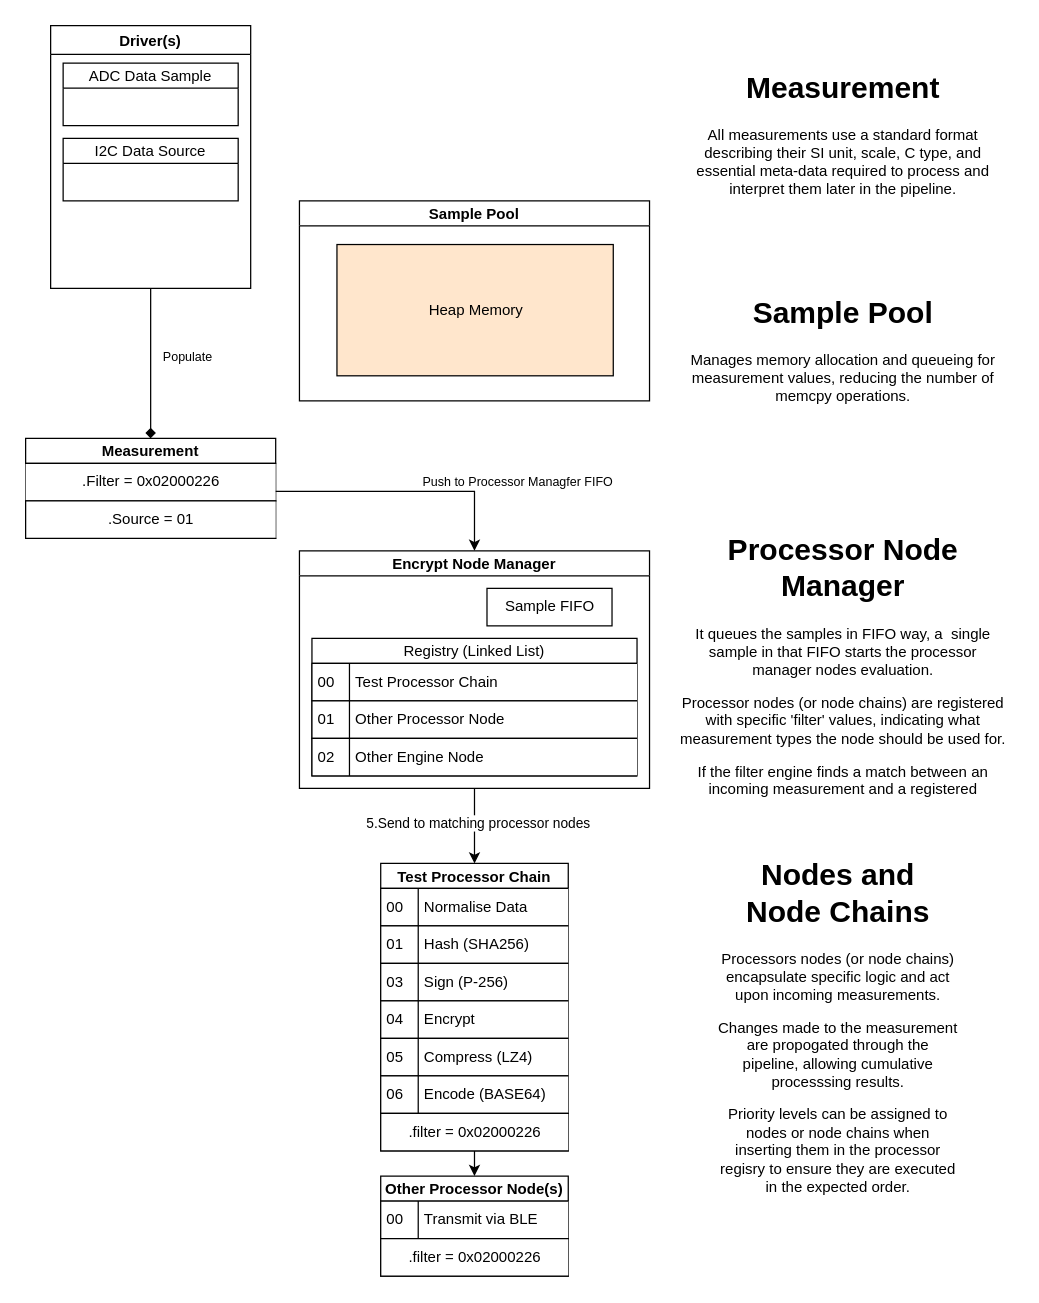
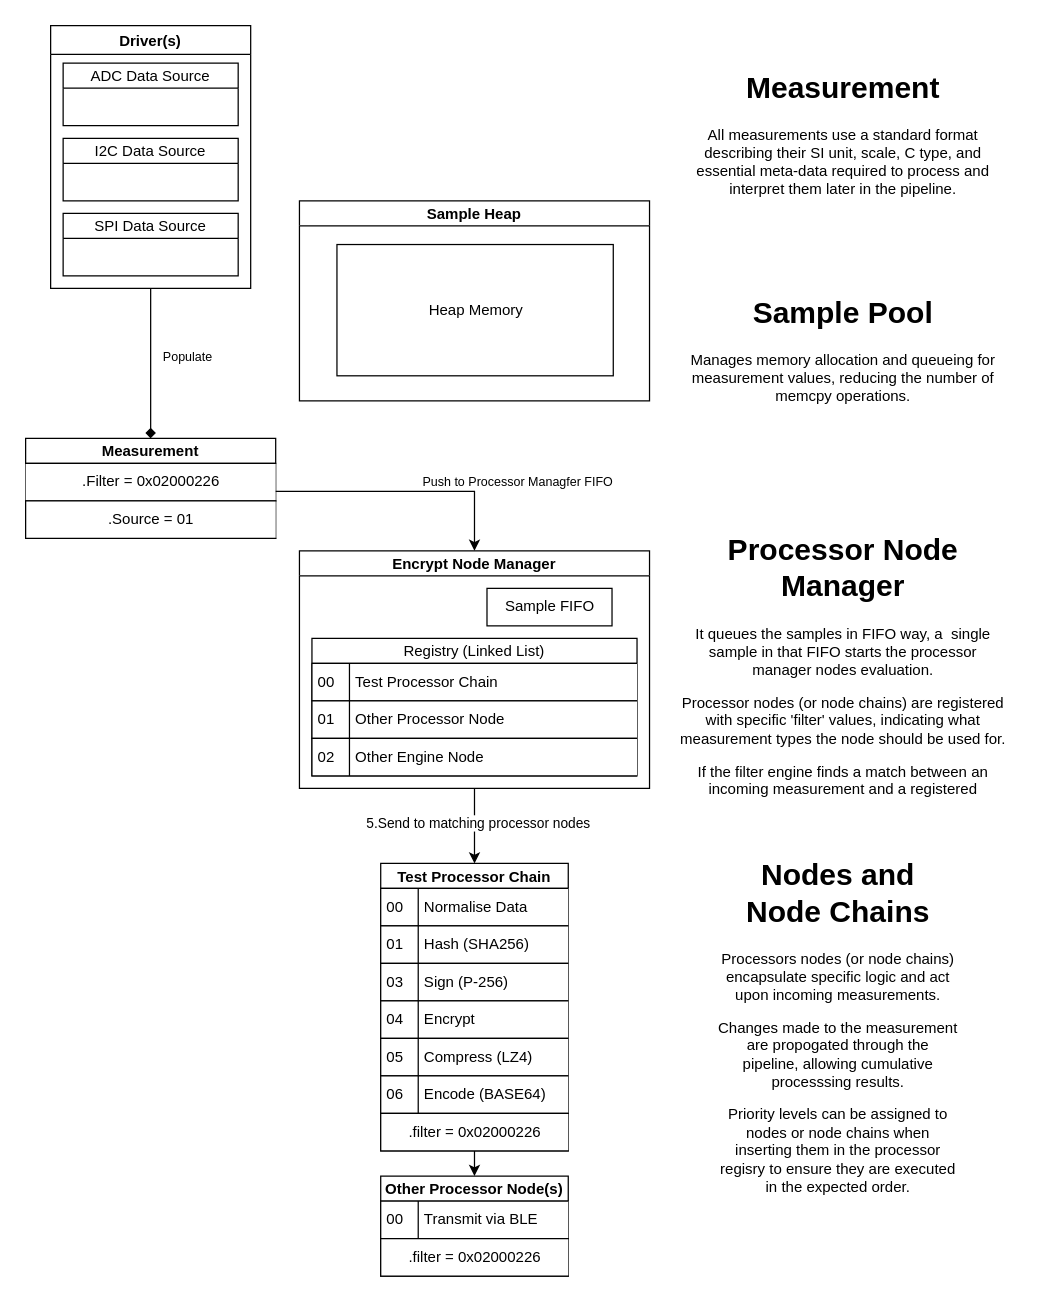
node "ADC Data Sample": label "ADC Data Sample" -> "ADC Data Source"
node "Sample Pool": label "Sample Pool" -> "Sample Heap"
node "SPI Data Source": added
node "Heap Memory": fillcolor #ffe6cc -> #ffffff
